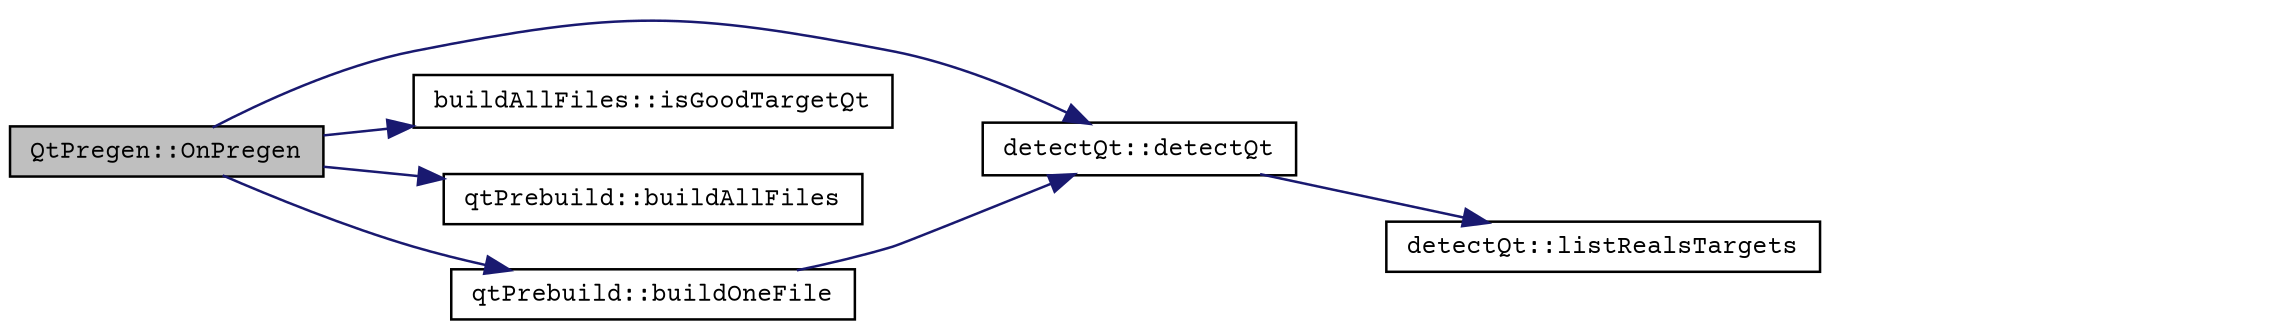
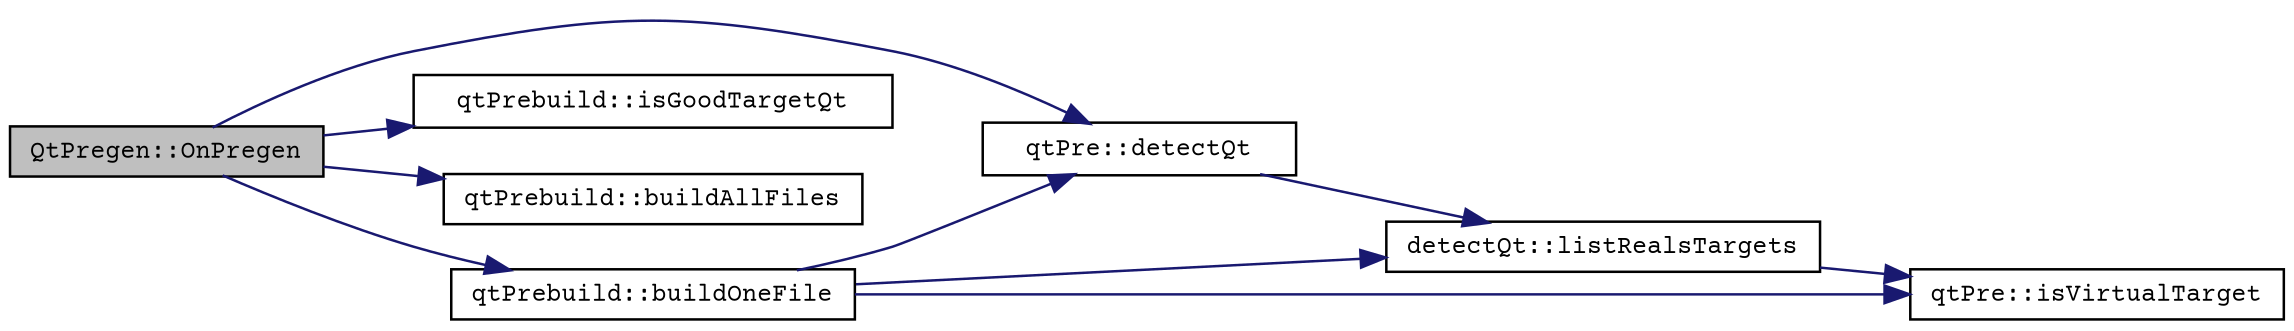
node "buildAllFiles::isGoodTargetQt": label "buildAllFiles::isGoodTargetQt" -> "qtPrebuild::isGoodTargetQt"
node "detectQt::detectQt": label "detectQt::detectQt" -> "qtPre::detectQt"
edge "qtPrebuild::buildOneFile" -> "detectQt::listRealsTargets": added
node "qtPre::isVirtualTarget": added
